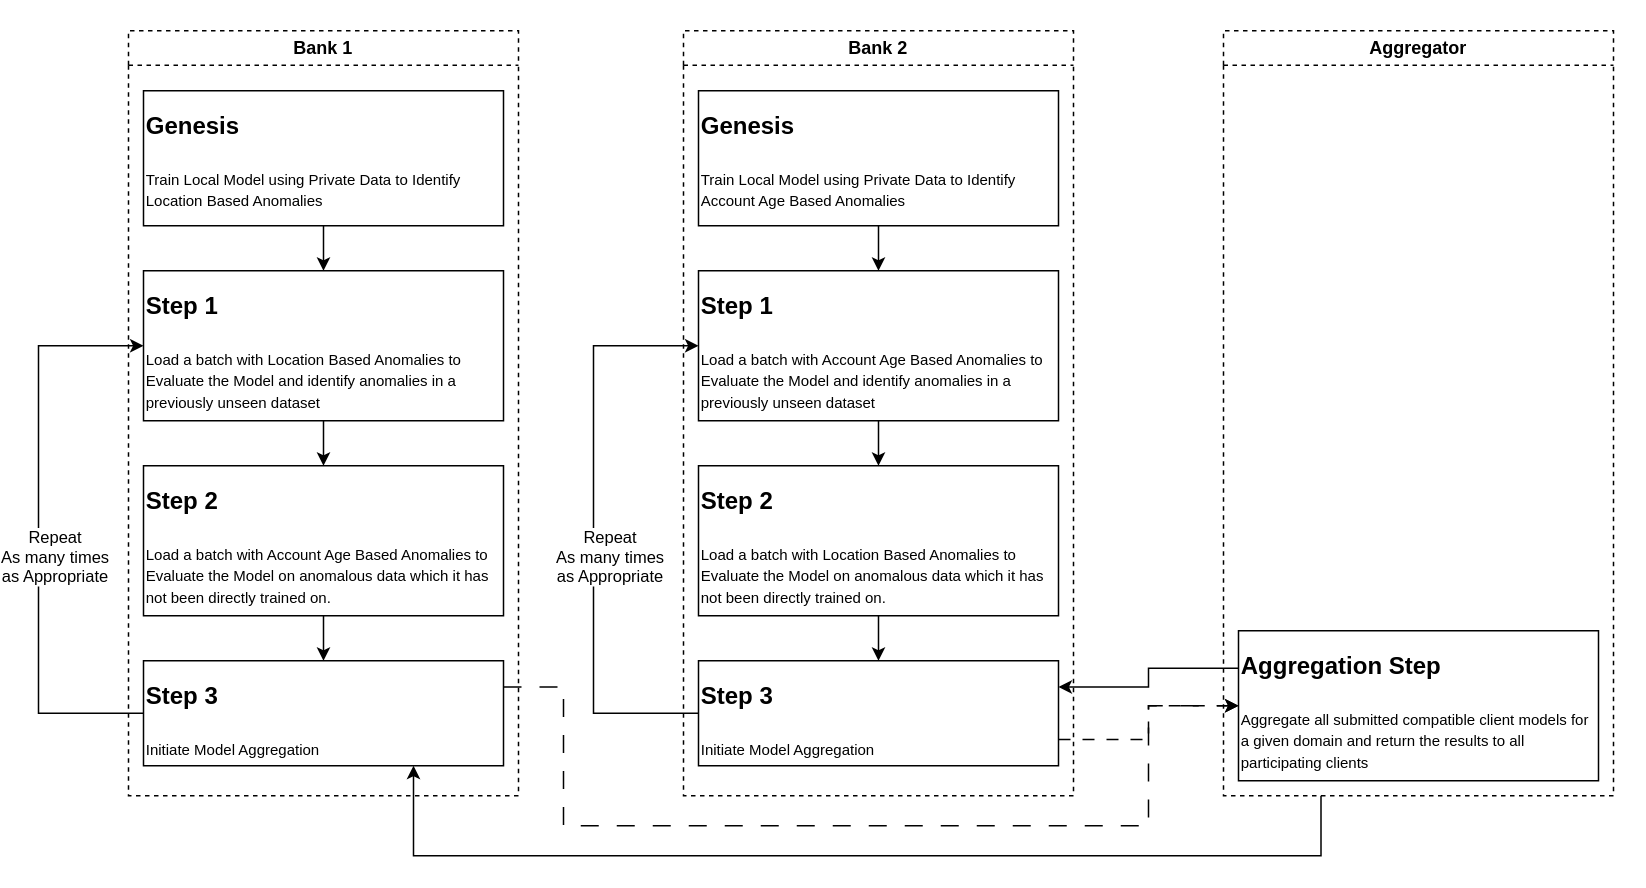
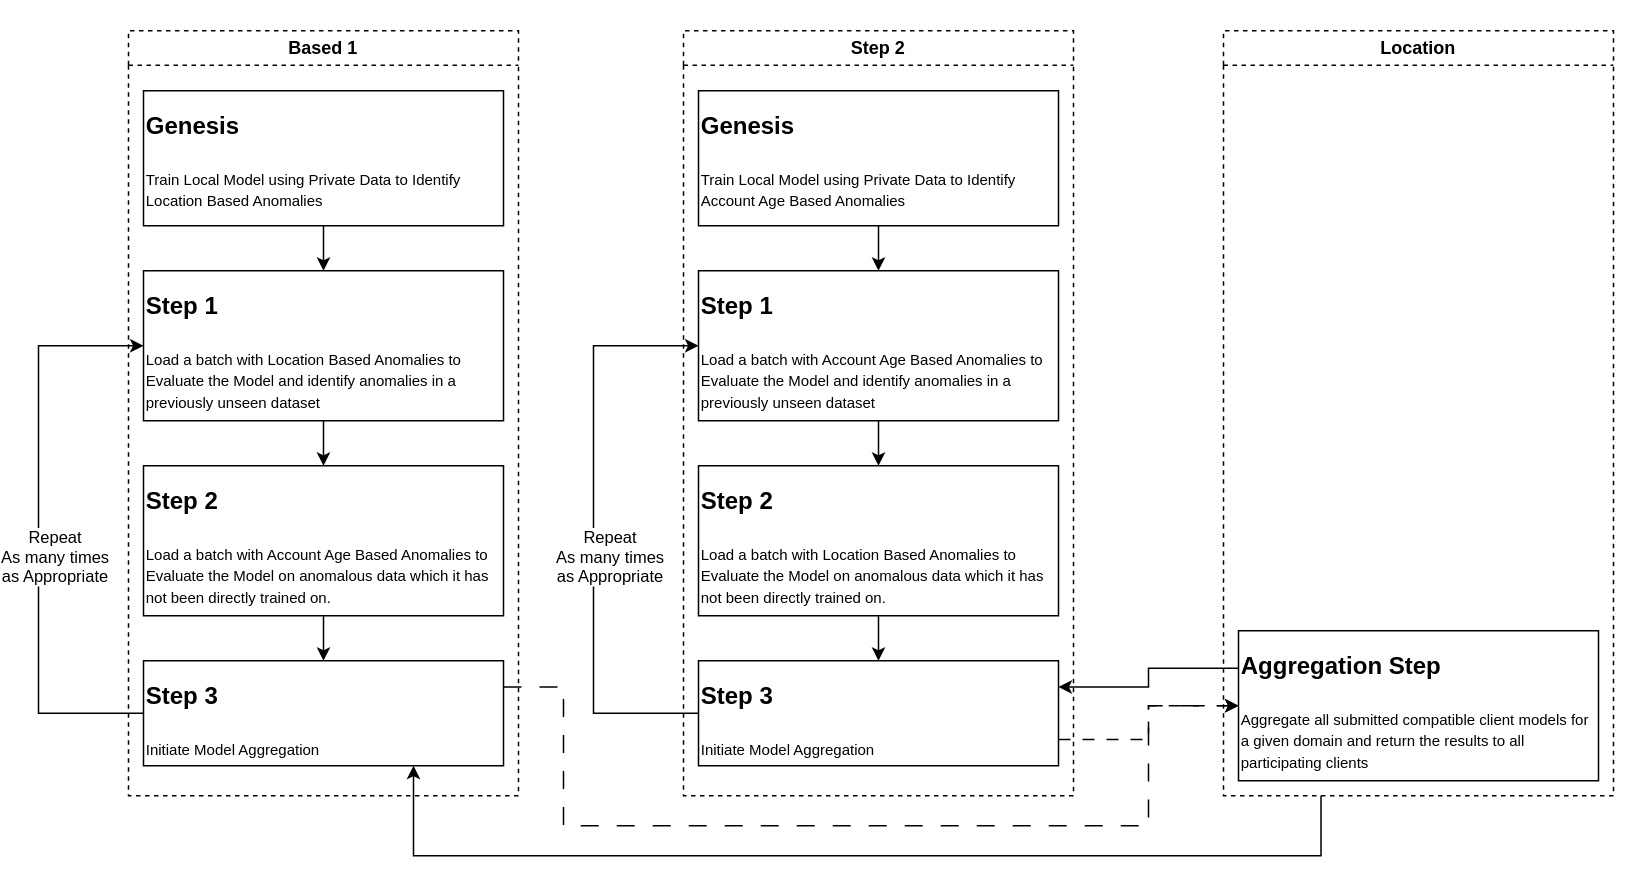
node "Bank 1": label "Bank 1" -> "Based 1"
node "Bank 2": label "Bank 2" -> "Step 2"
node "Aggregator": label "Aggregator" -> "Location"
